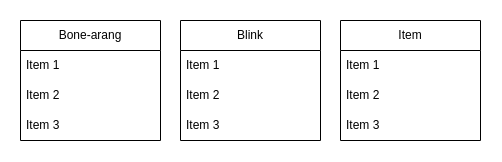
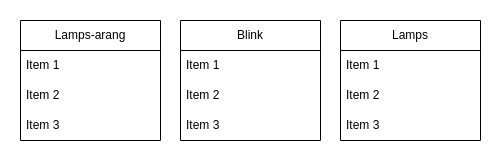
node "Bone-arang": label "Bone-arang" -> "Lamps-arang"
node "Item": label "Item" -> "Lamps"
